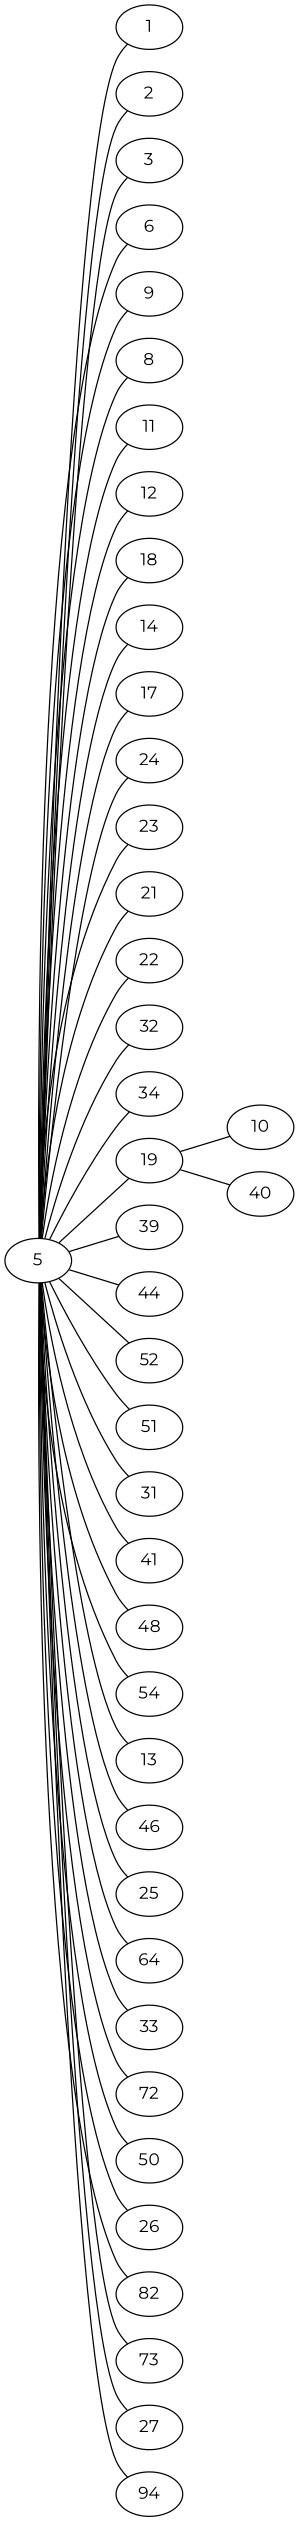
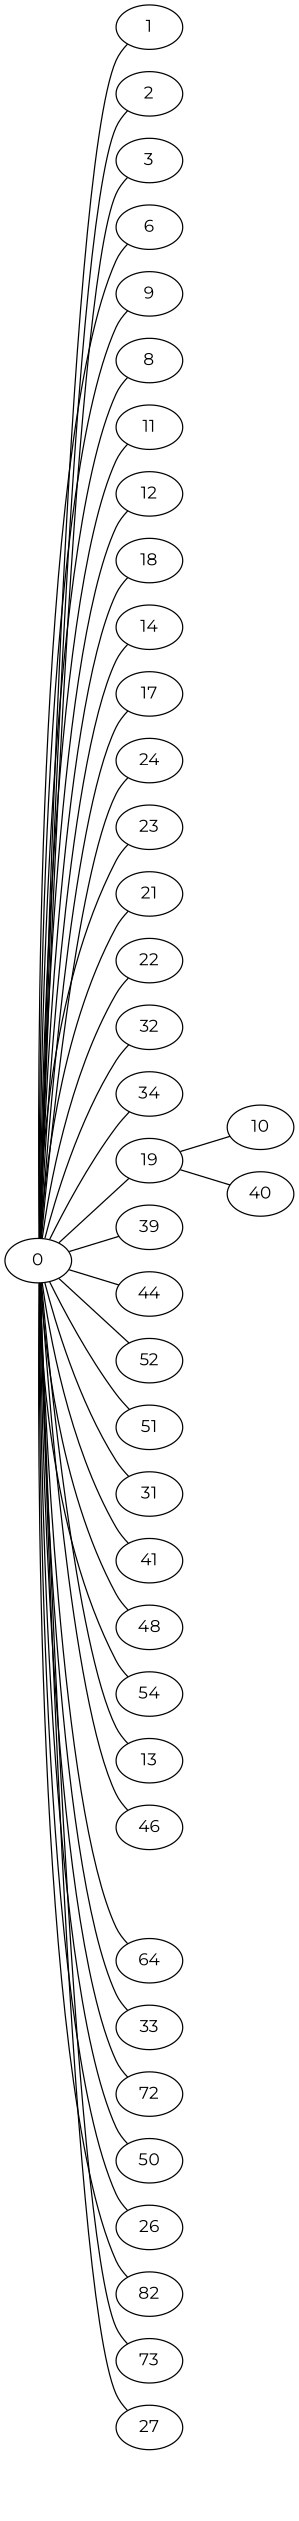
node "5": label "5" -> "0"
node "25": removed
node "94": removed
